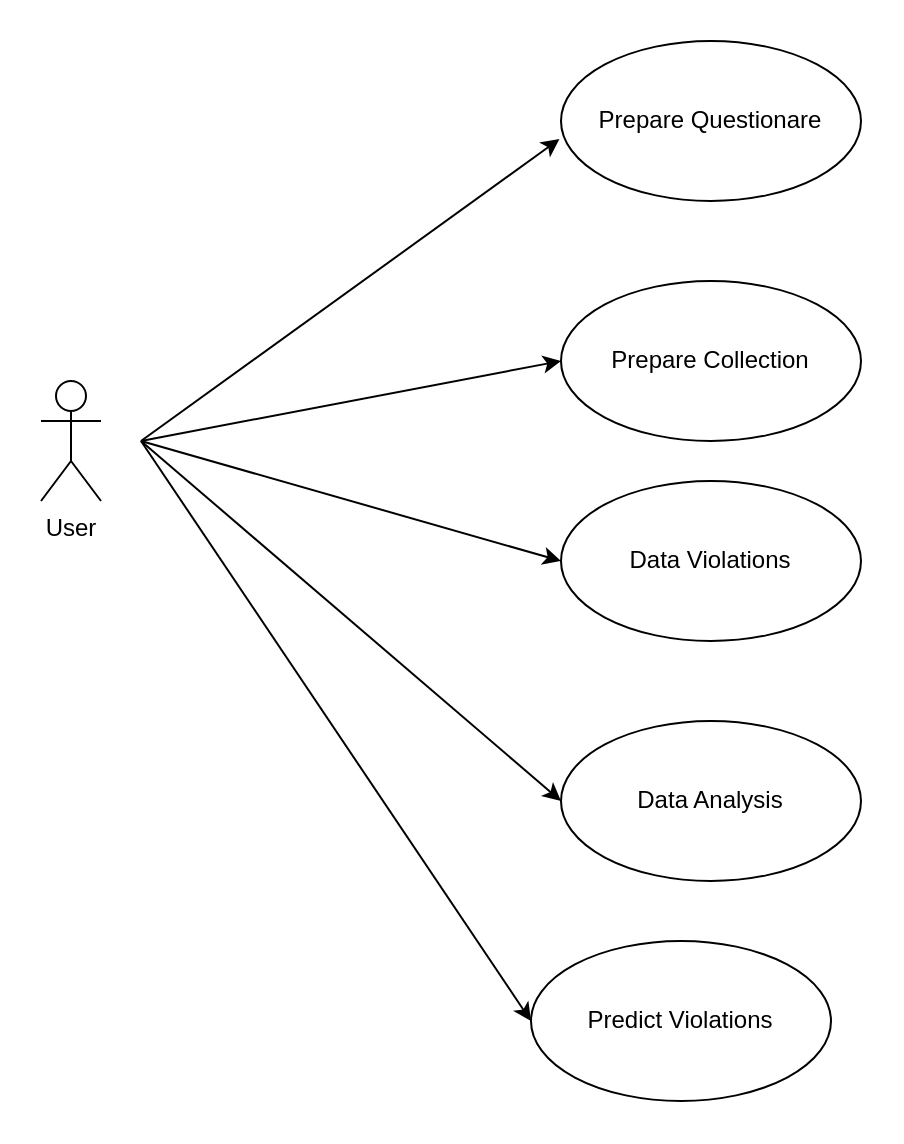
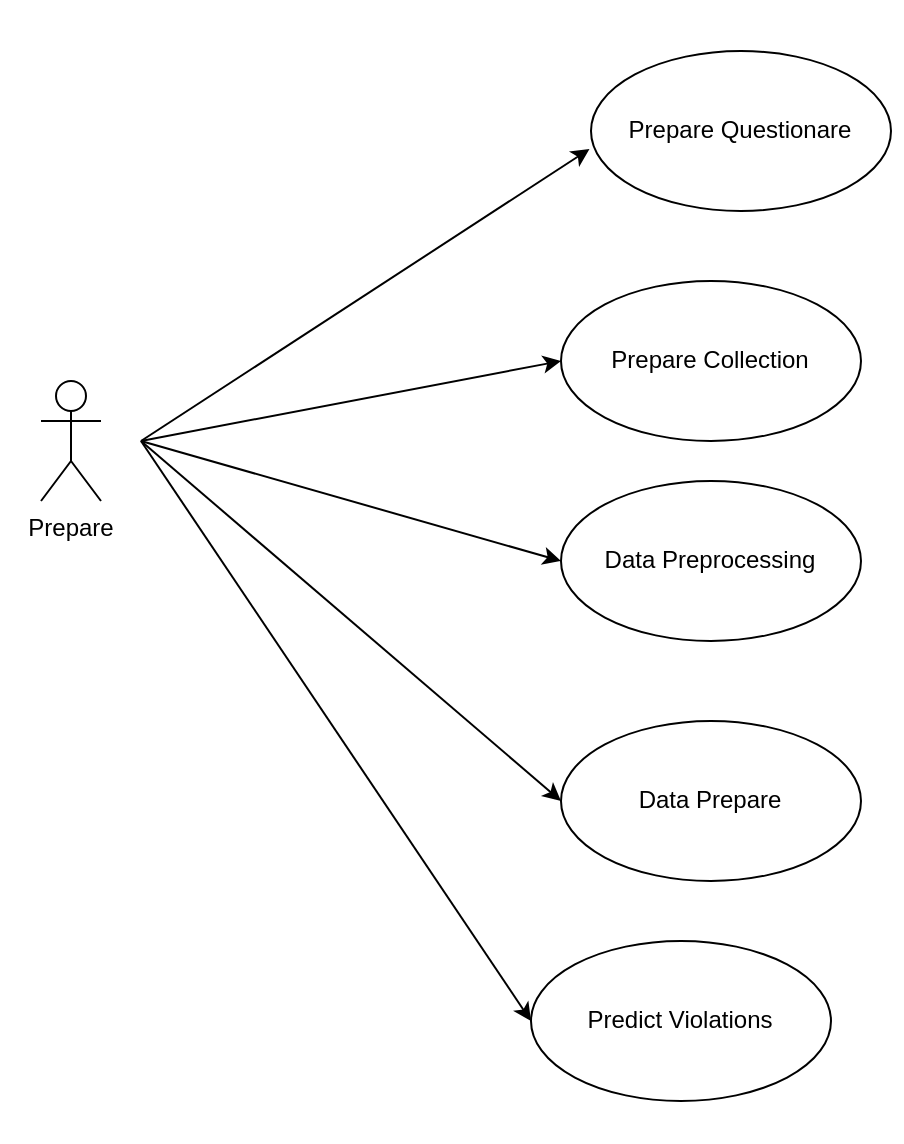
node "Prepare Questionare": moved (711, 121) -> (741, 131)
node "User": label "User" -> "Prepare"
node "Data Violations": label "Data Violations" -> "Data Preprocessing"
node "Data Analysis": label "Data Analysis" -> "Data Prepare"
